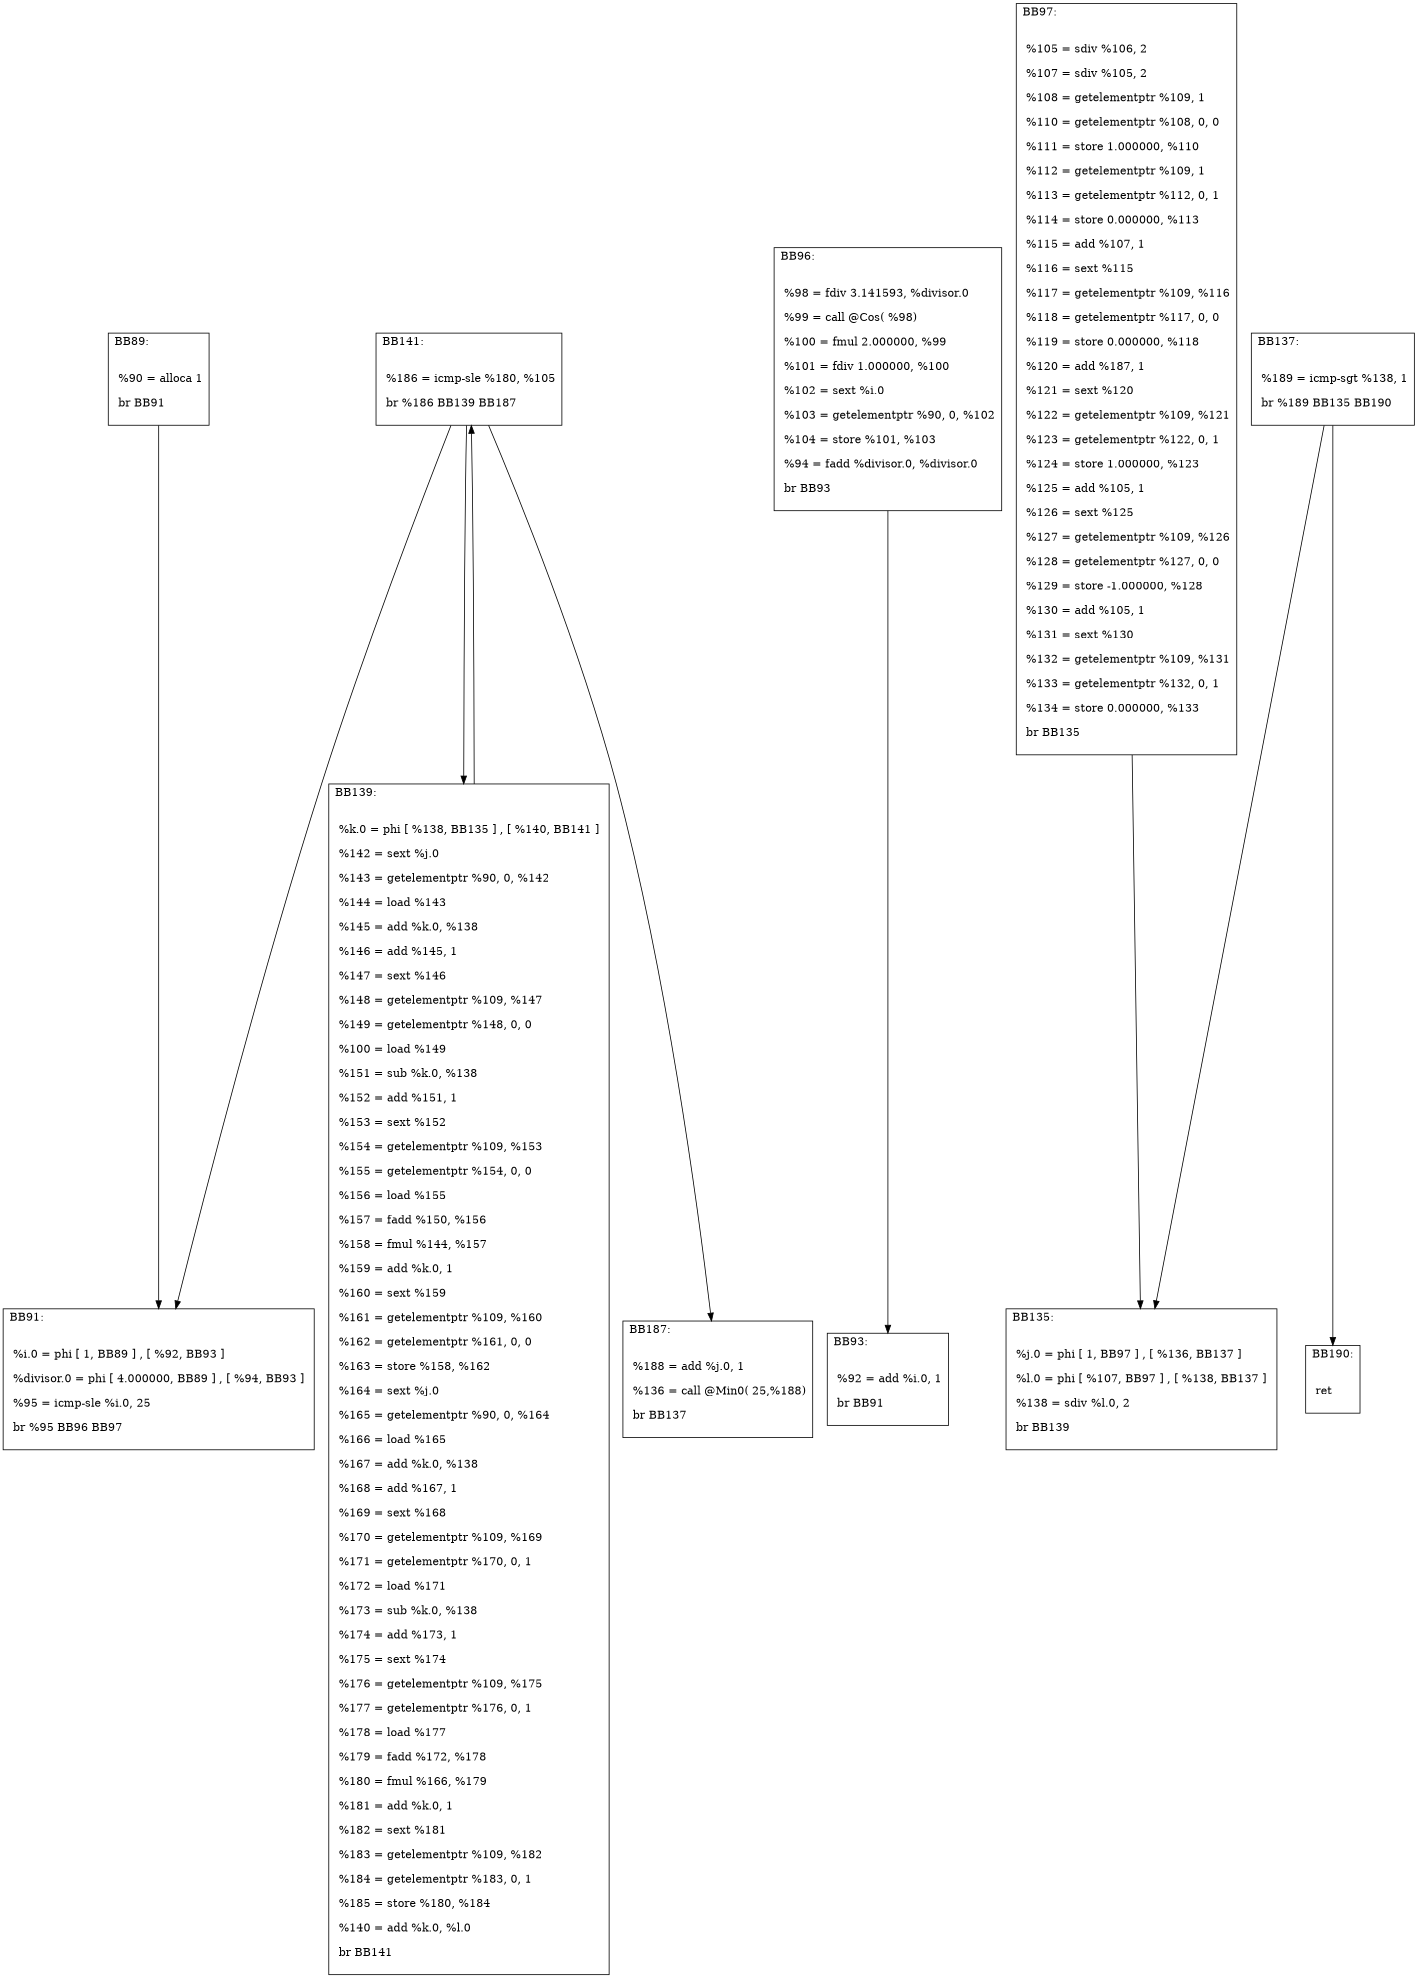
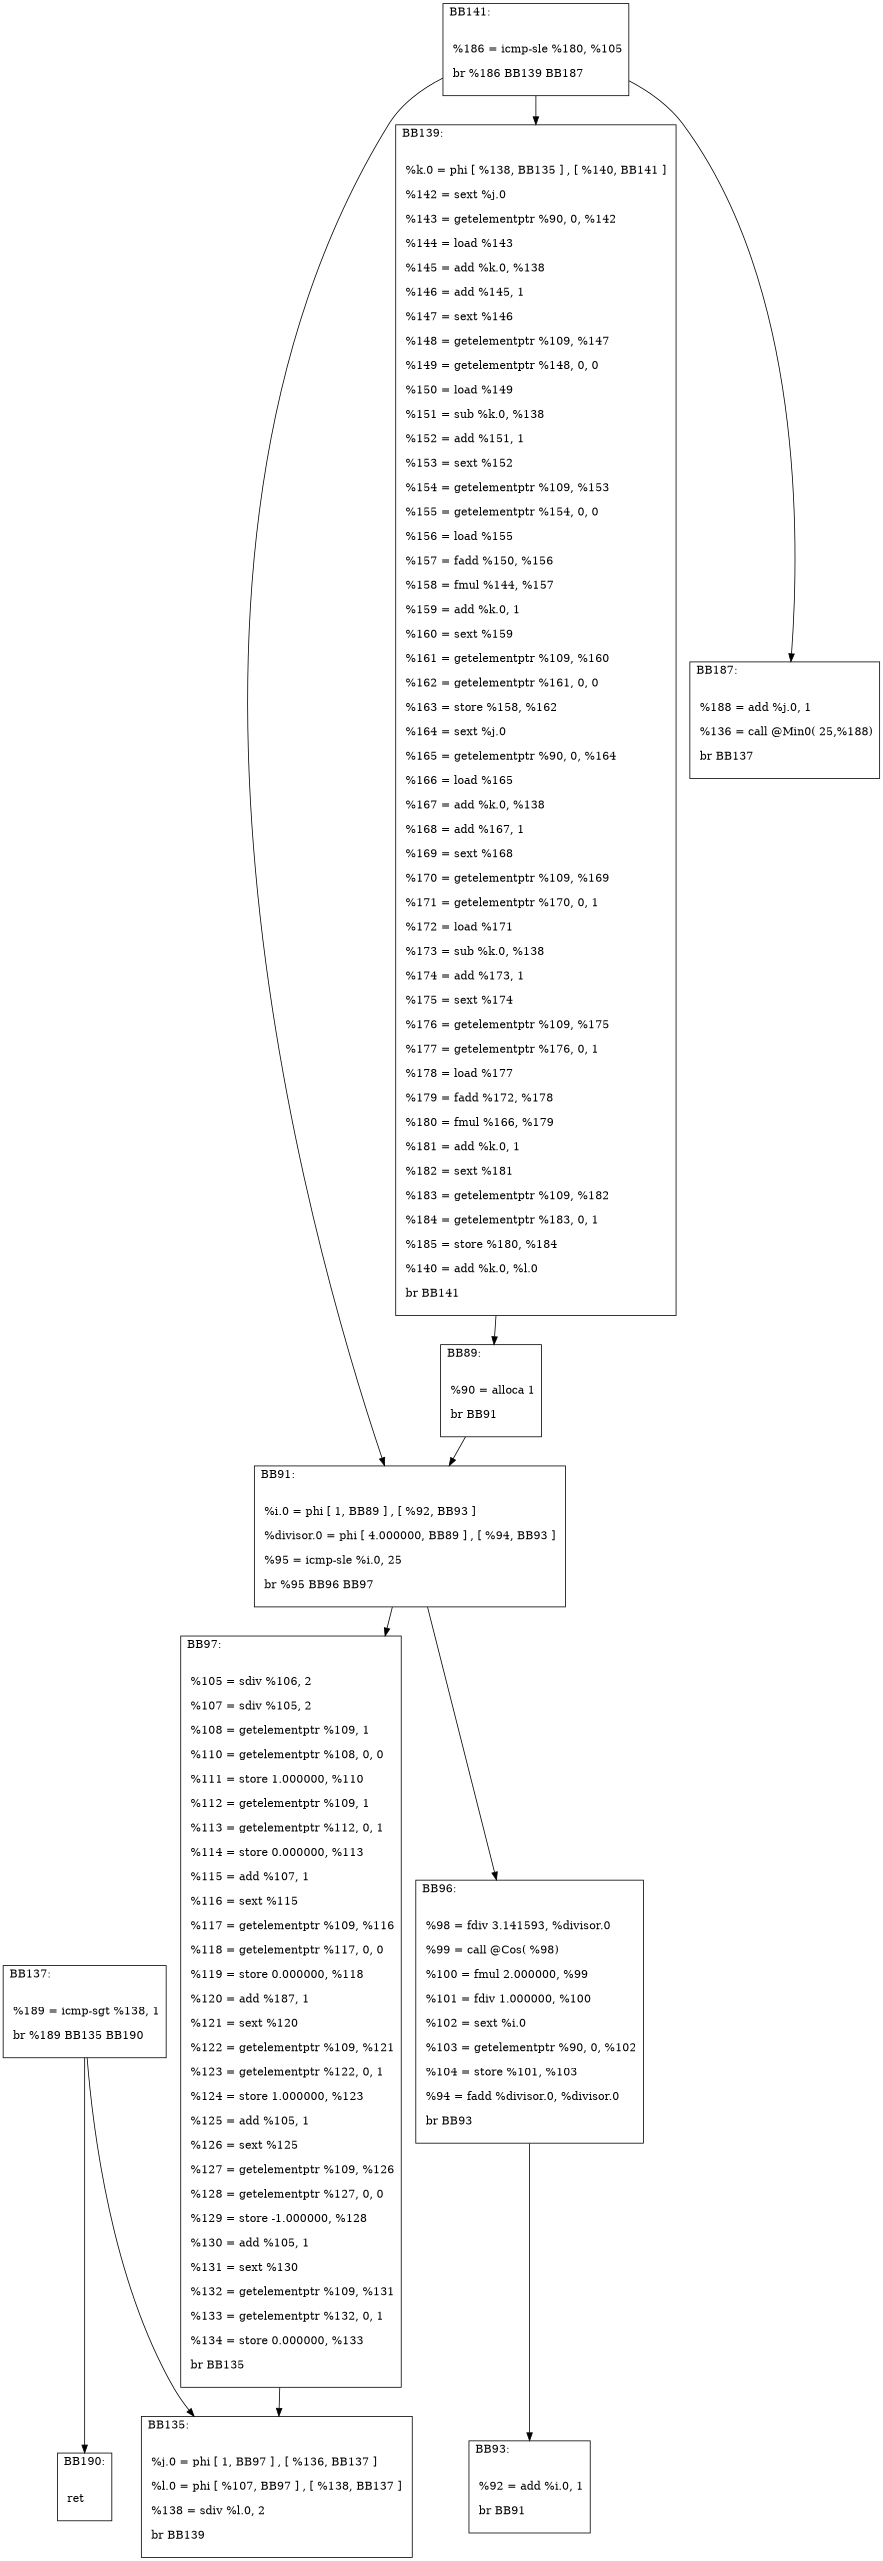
edge "BB139:" -> "BB141:": now "BB139:" -> "BB89:"
node "BB139:": text "%100 = load %149" -> "%150 = load %149"
edge "BB91:" -> "BB97:": added
edge "BB91:" -> "BB96:": added
